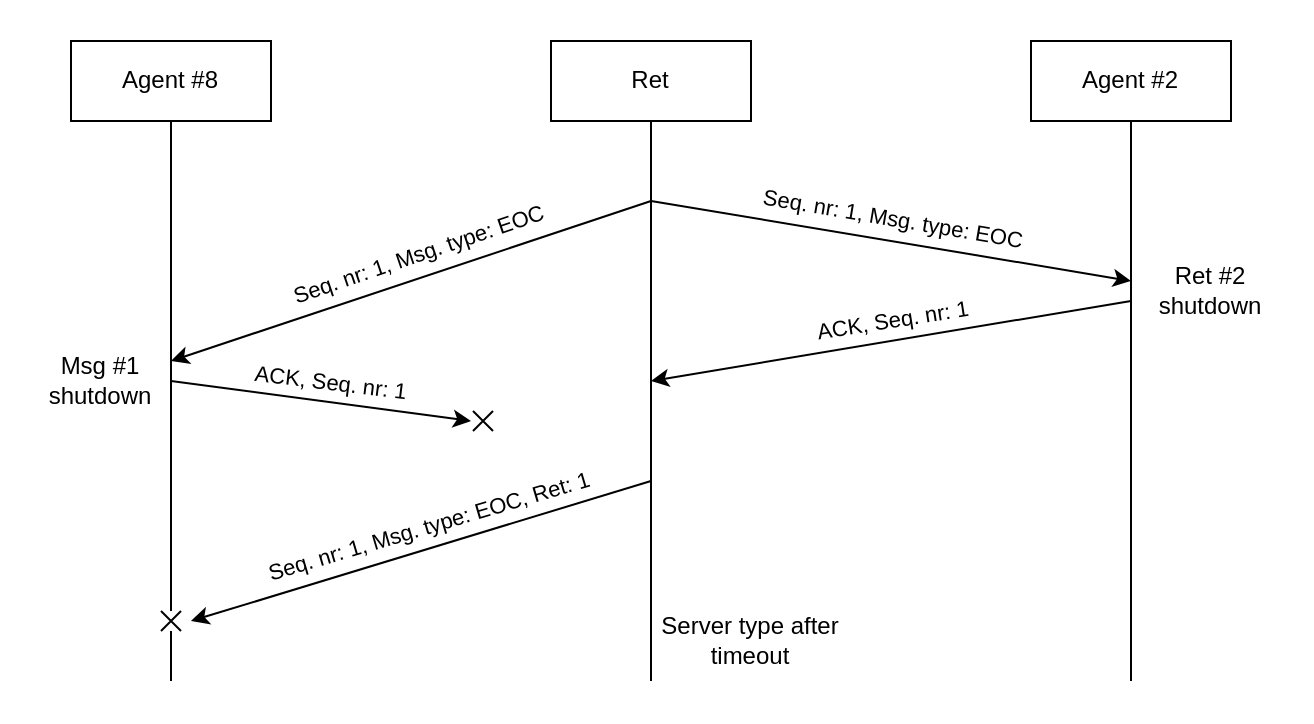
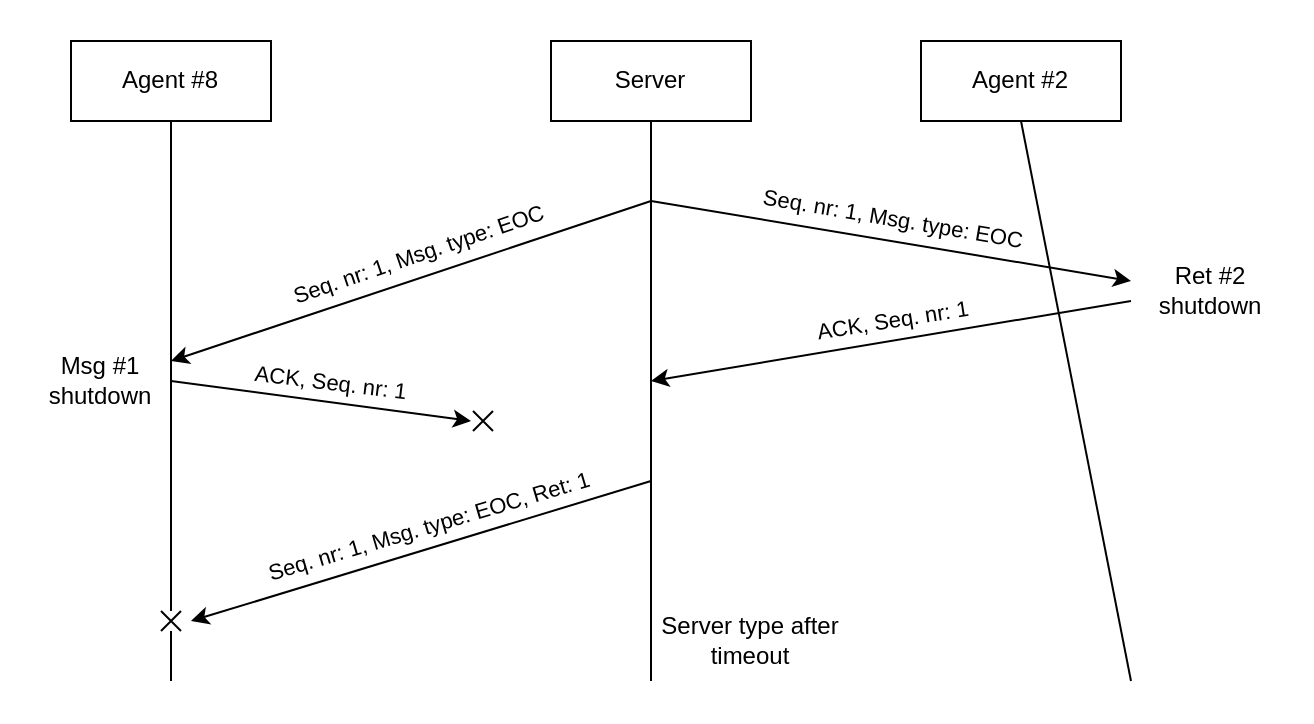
node "Ret": label "Ret" -> "Server"
node "Agent #2": moved (1131, 81) -> (1021, 81)
